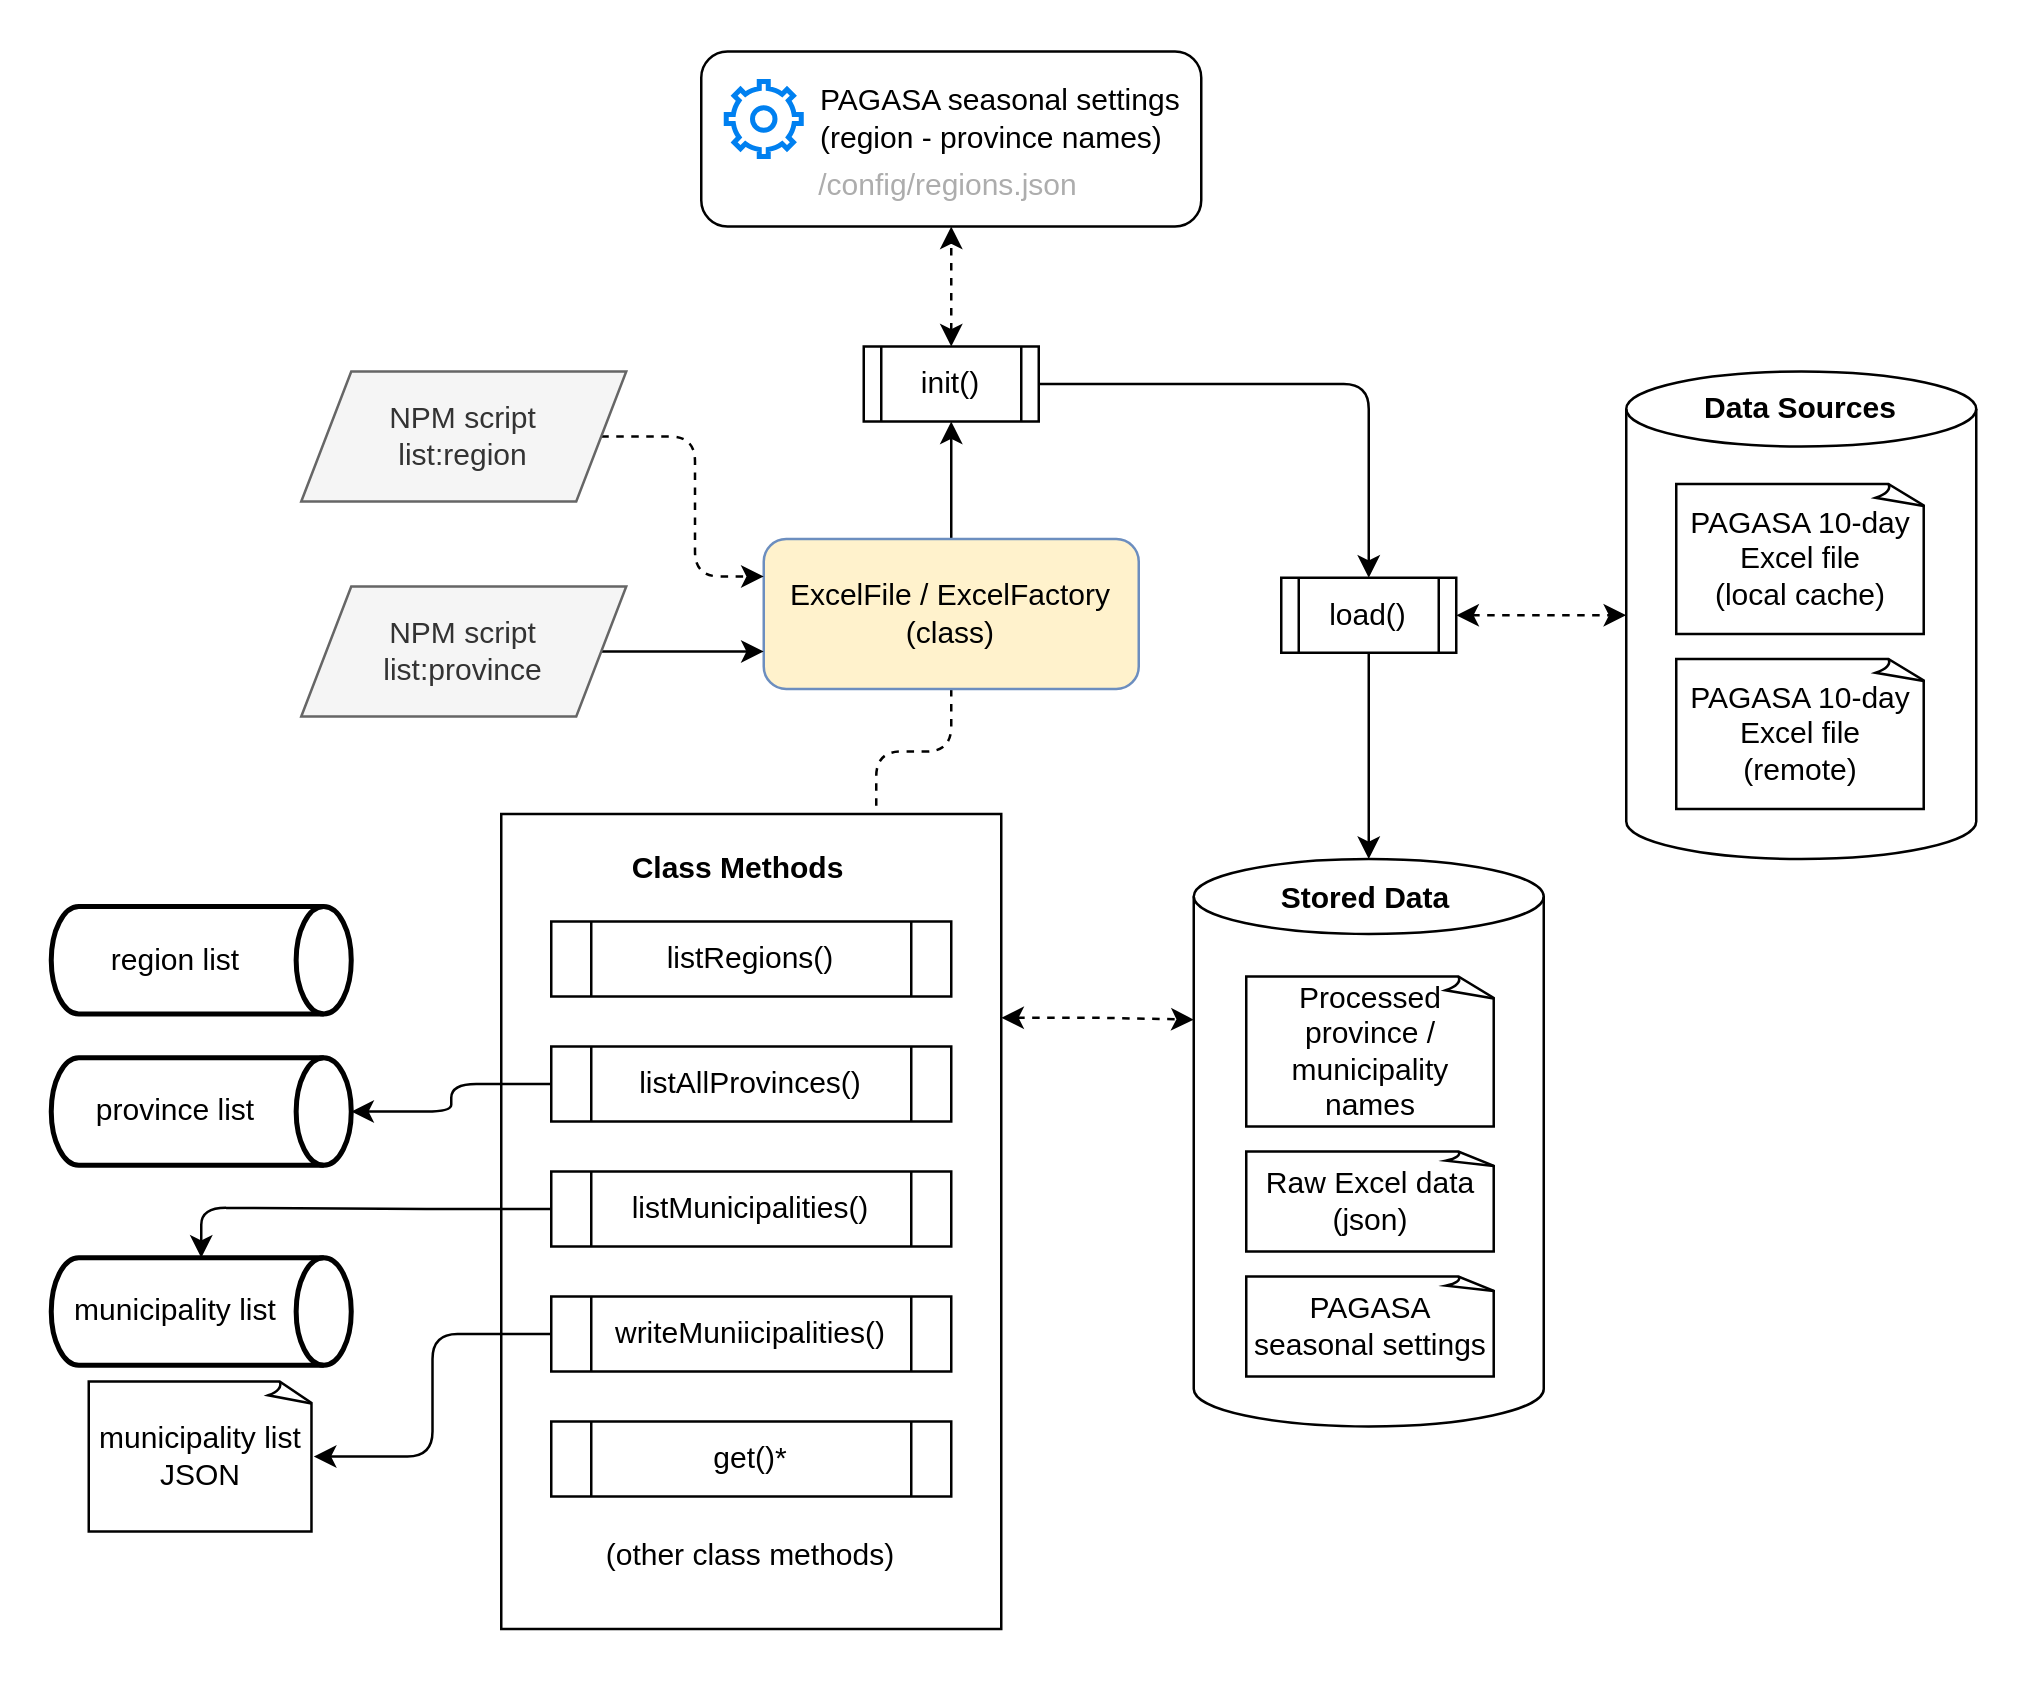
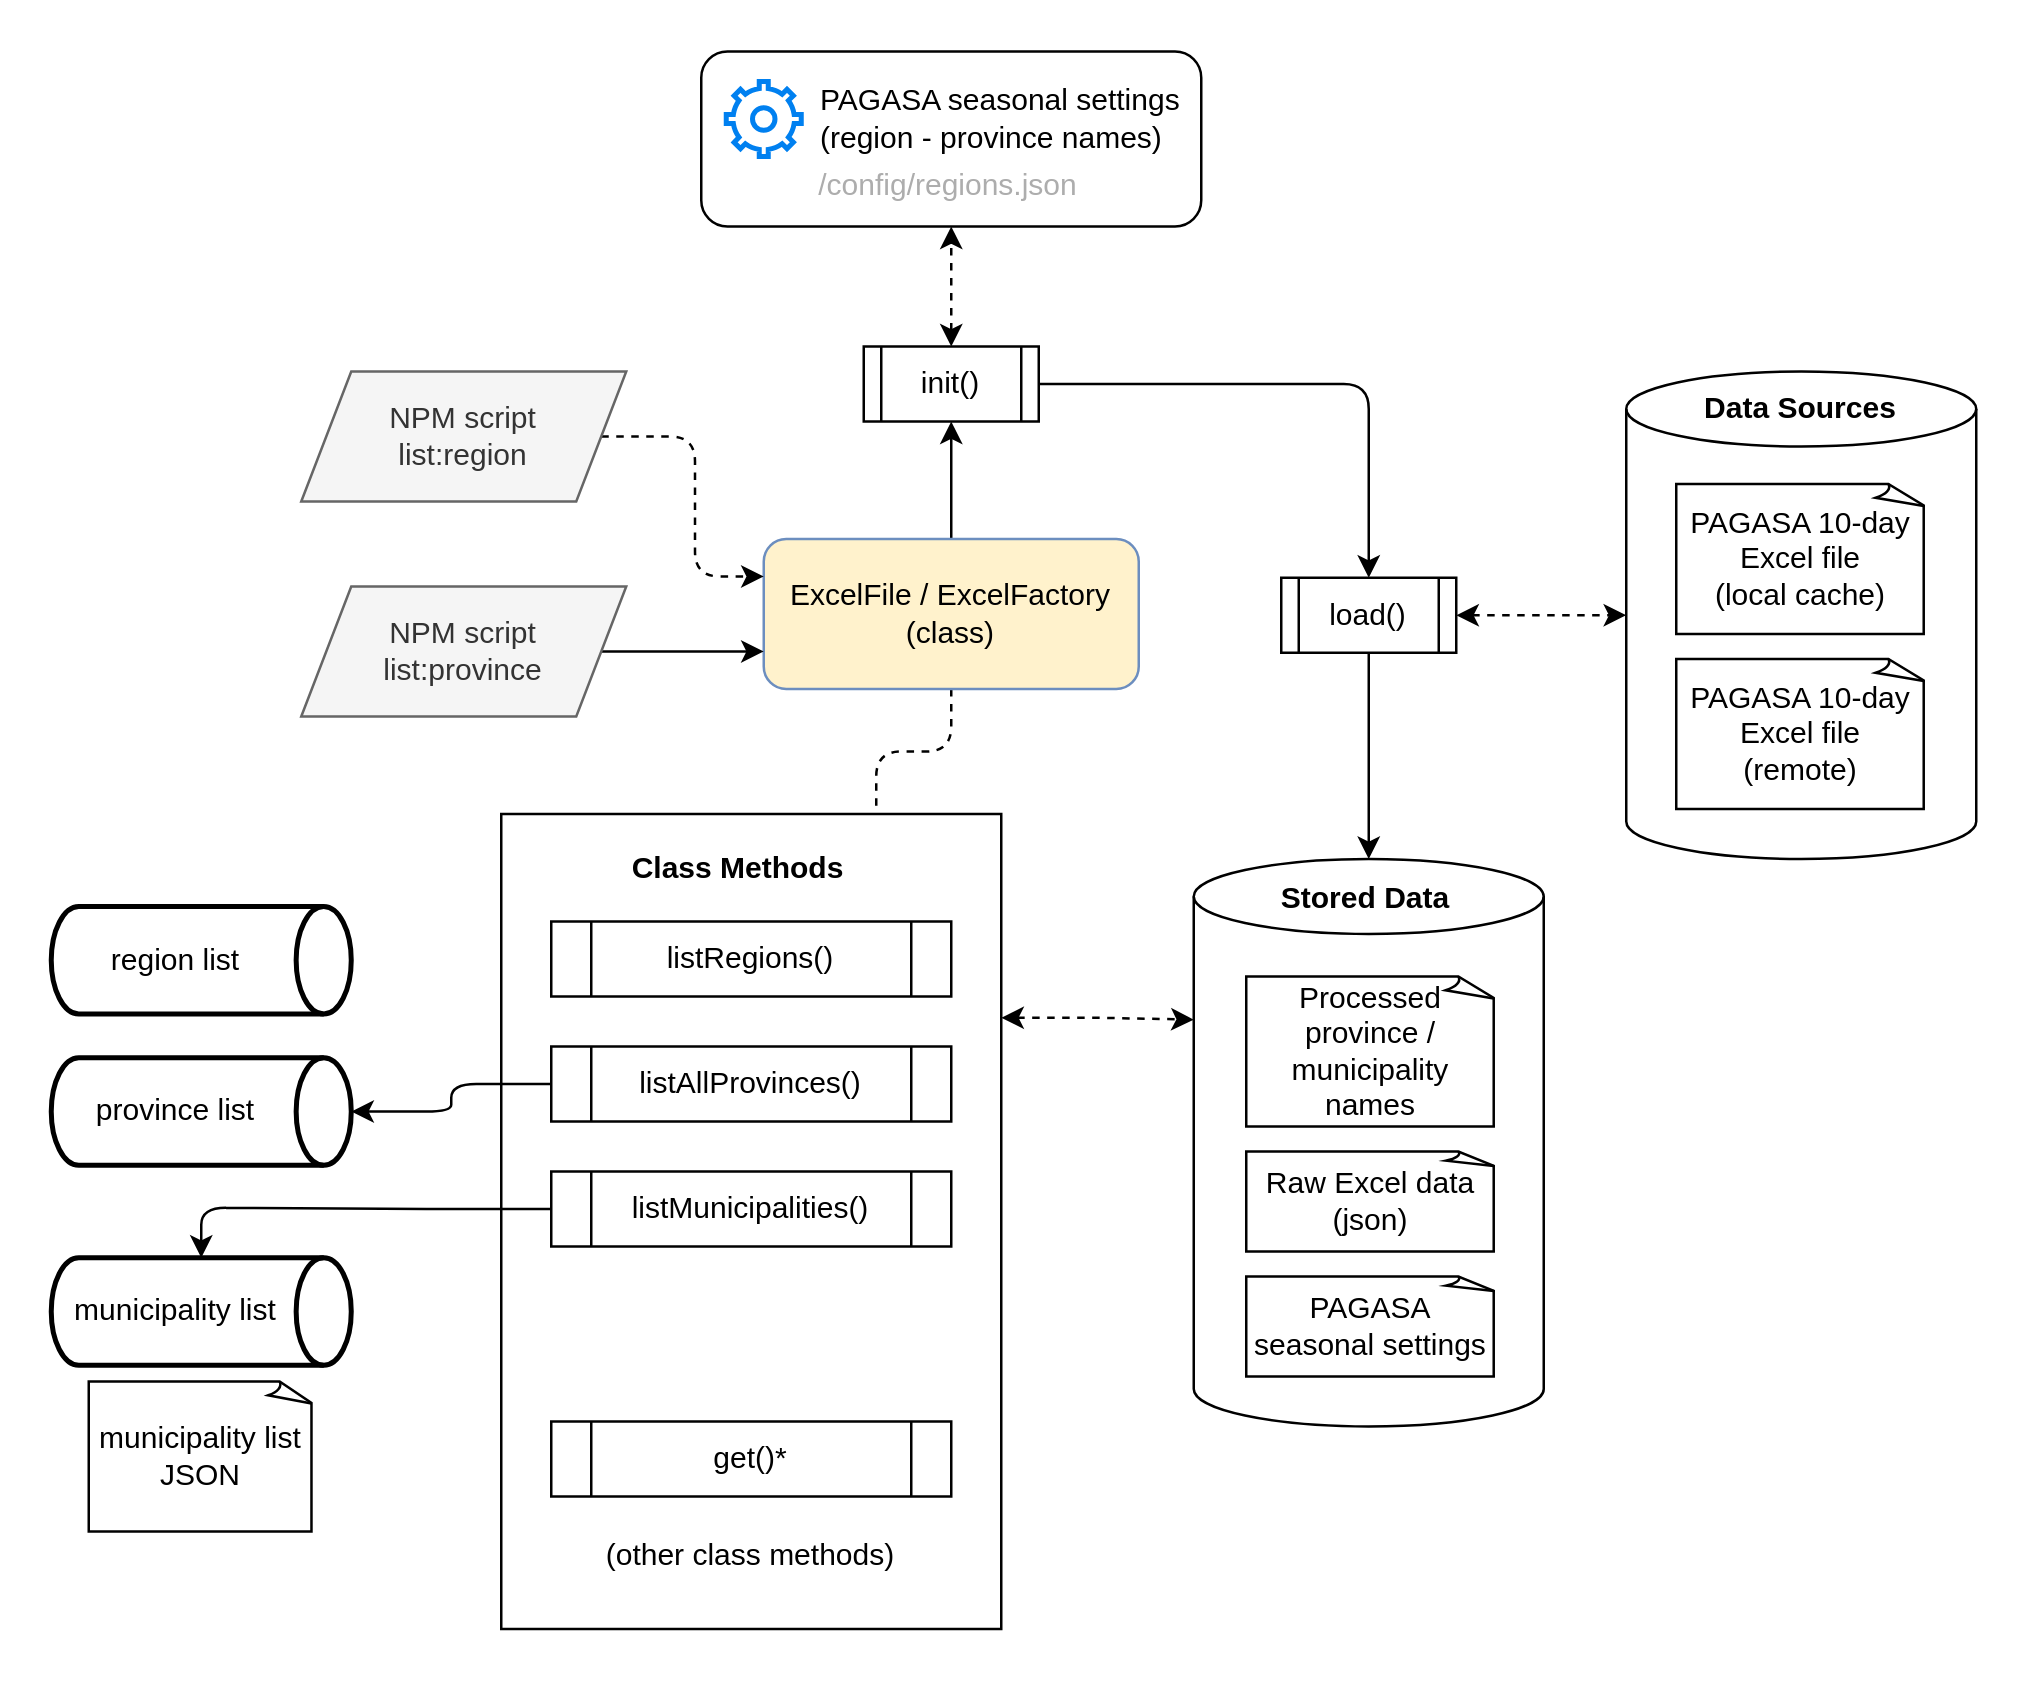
node "writeMuniicipalities()": removed
edge "writeMuniicipalities()" -> "municipality list JSON": removed
